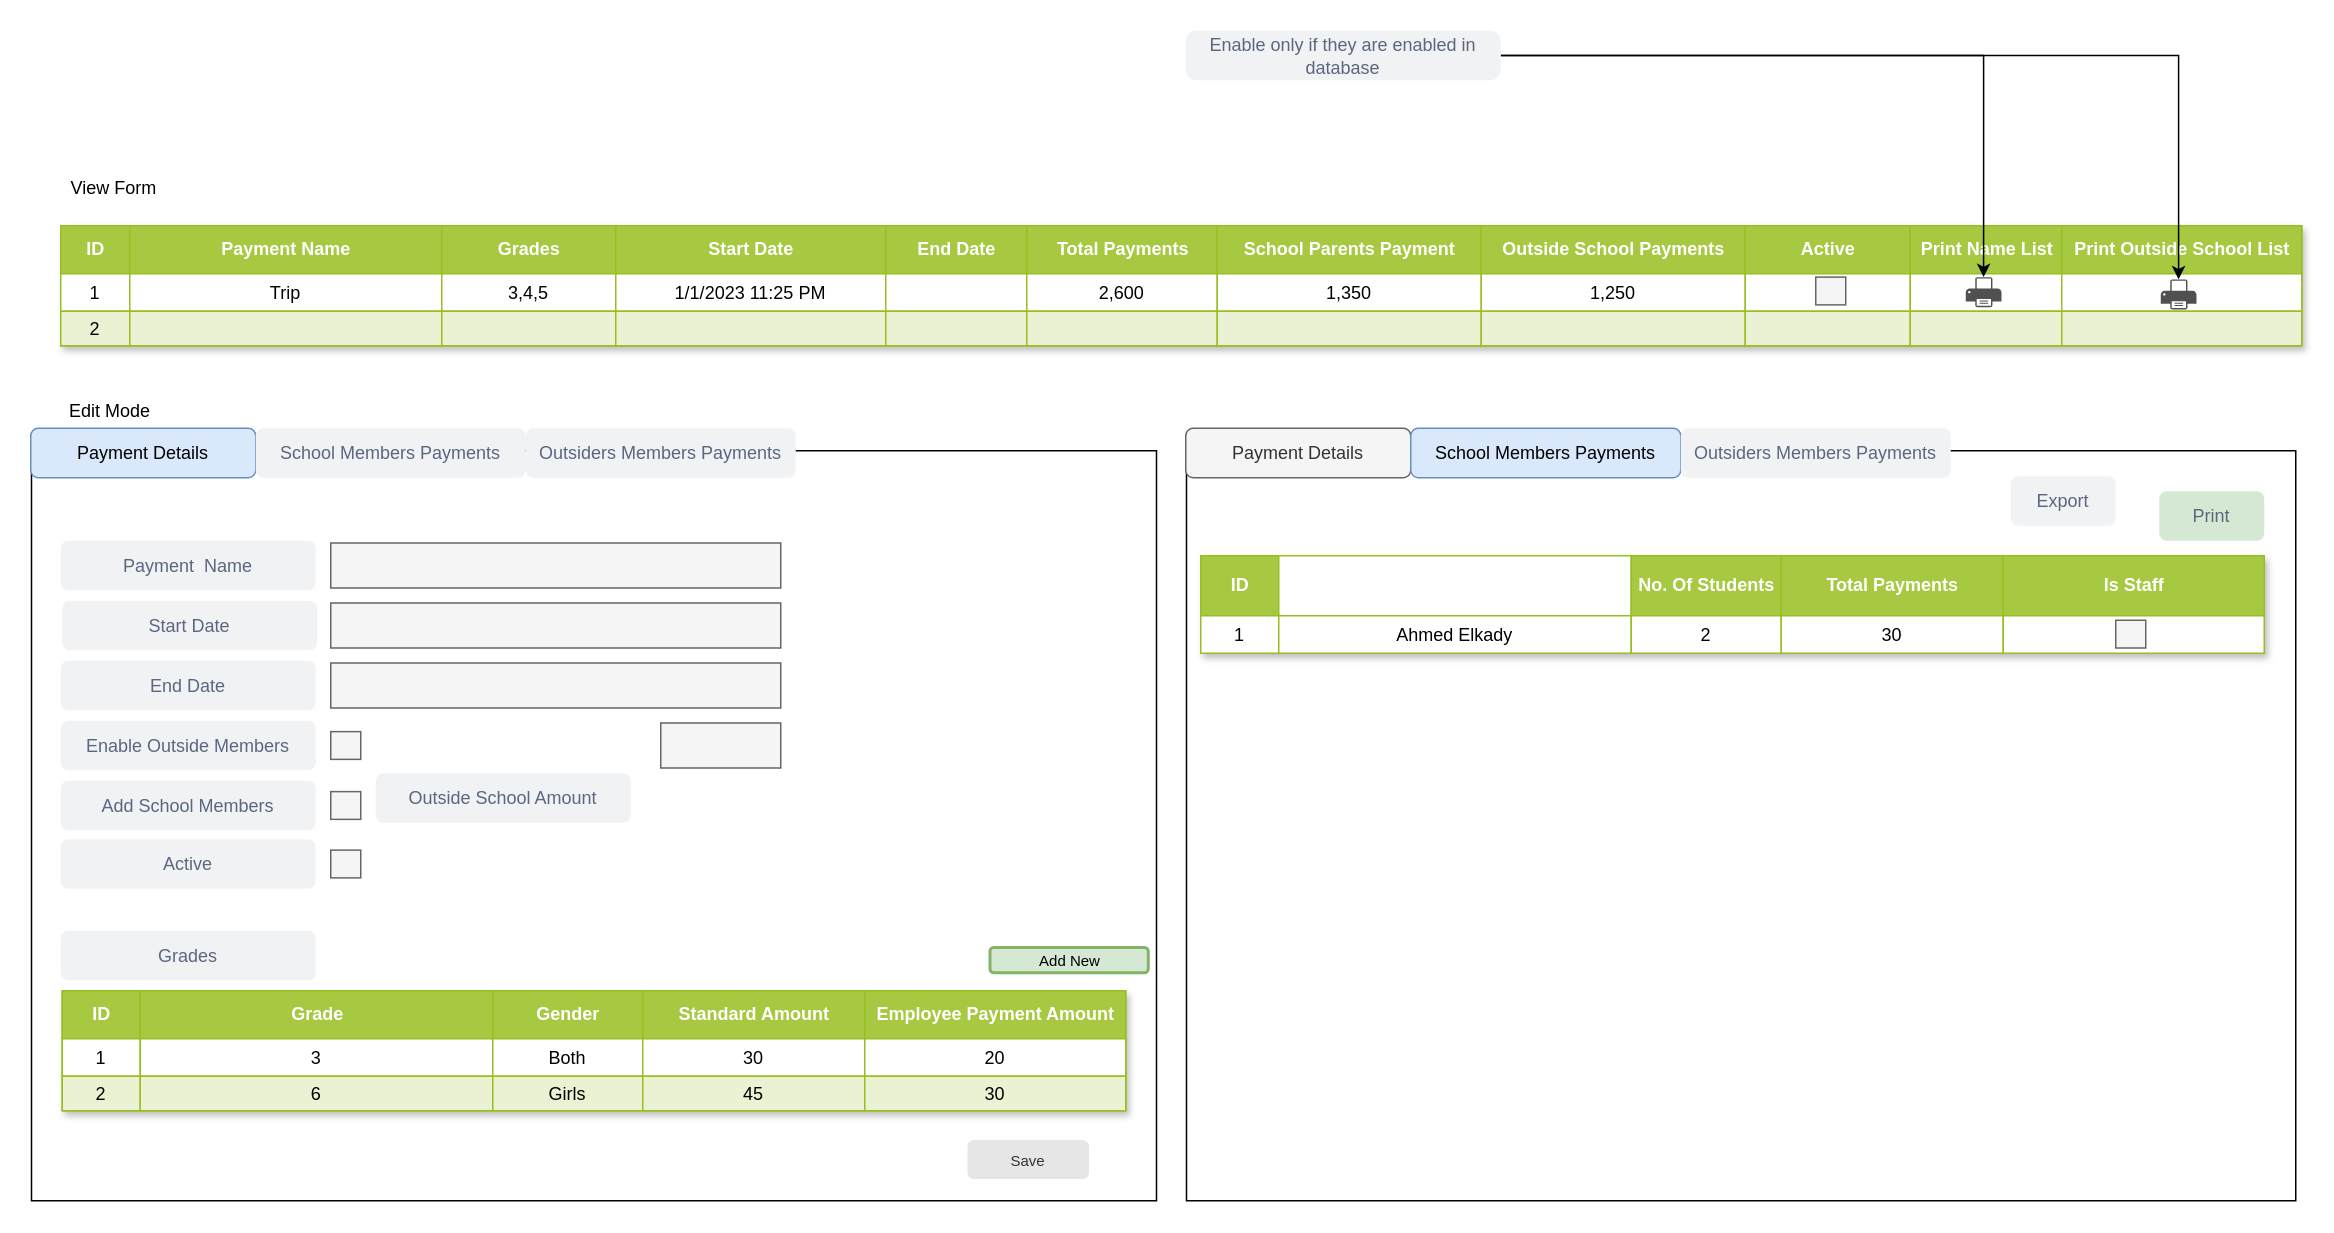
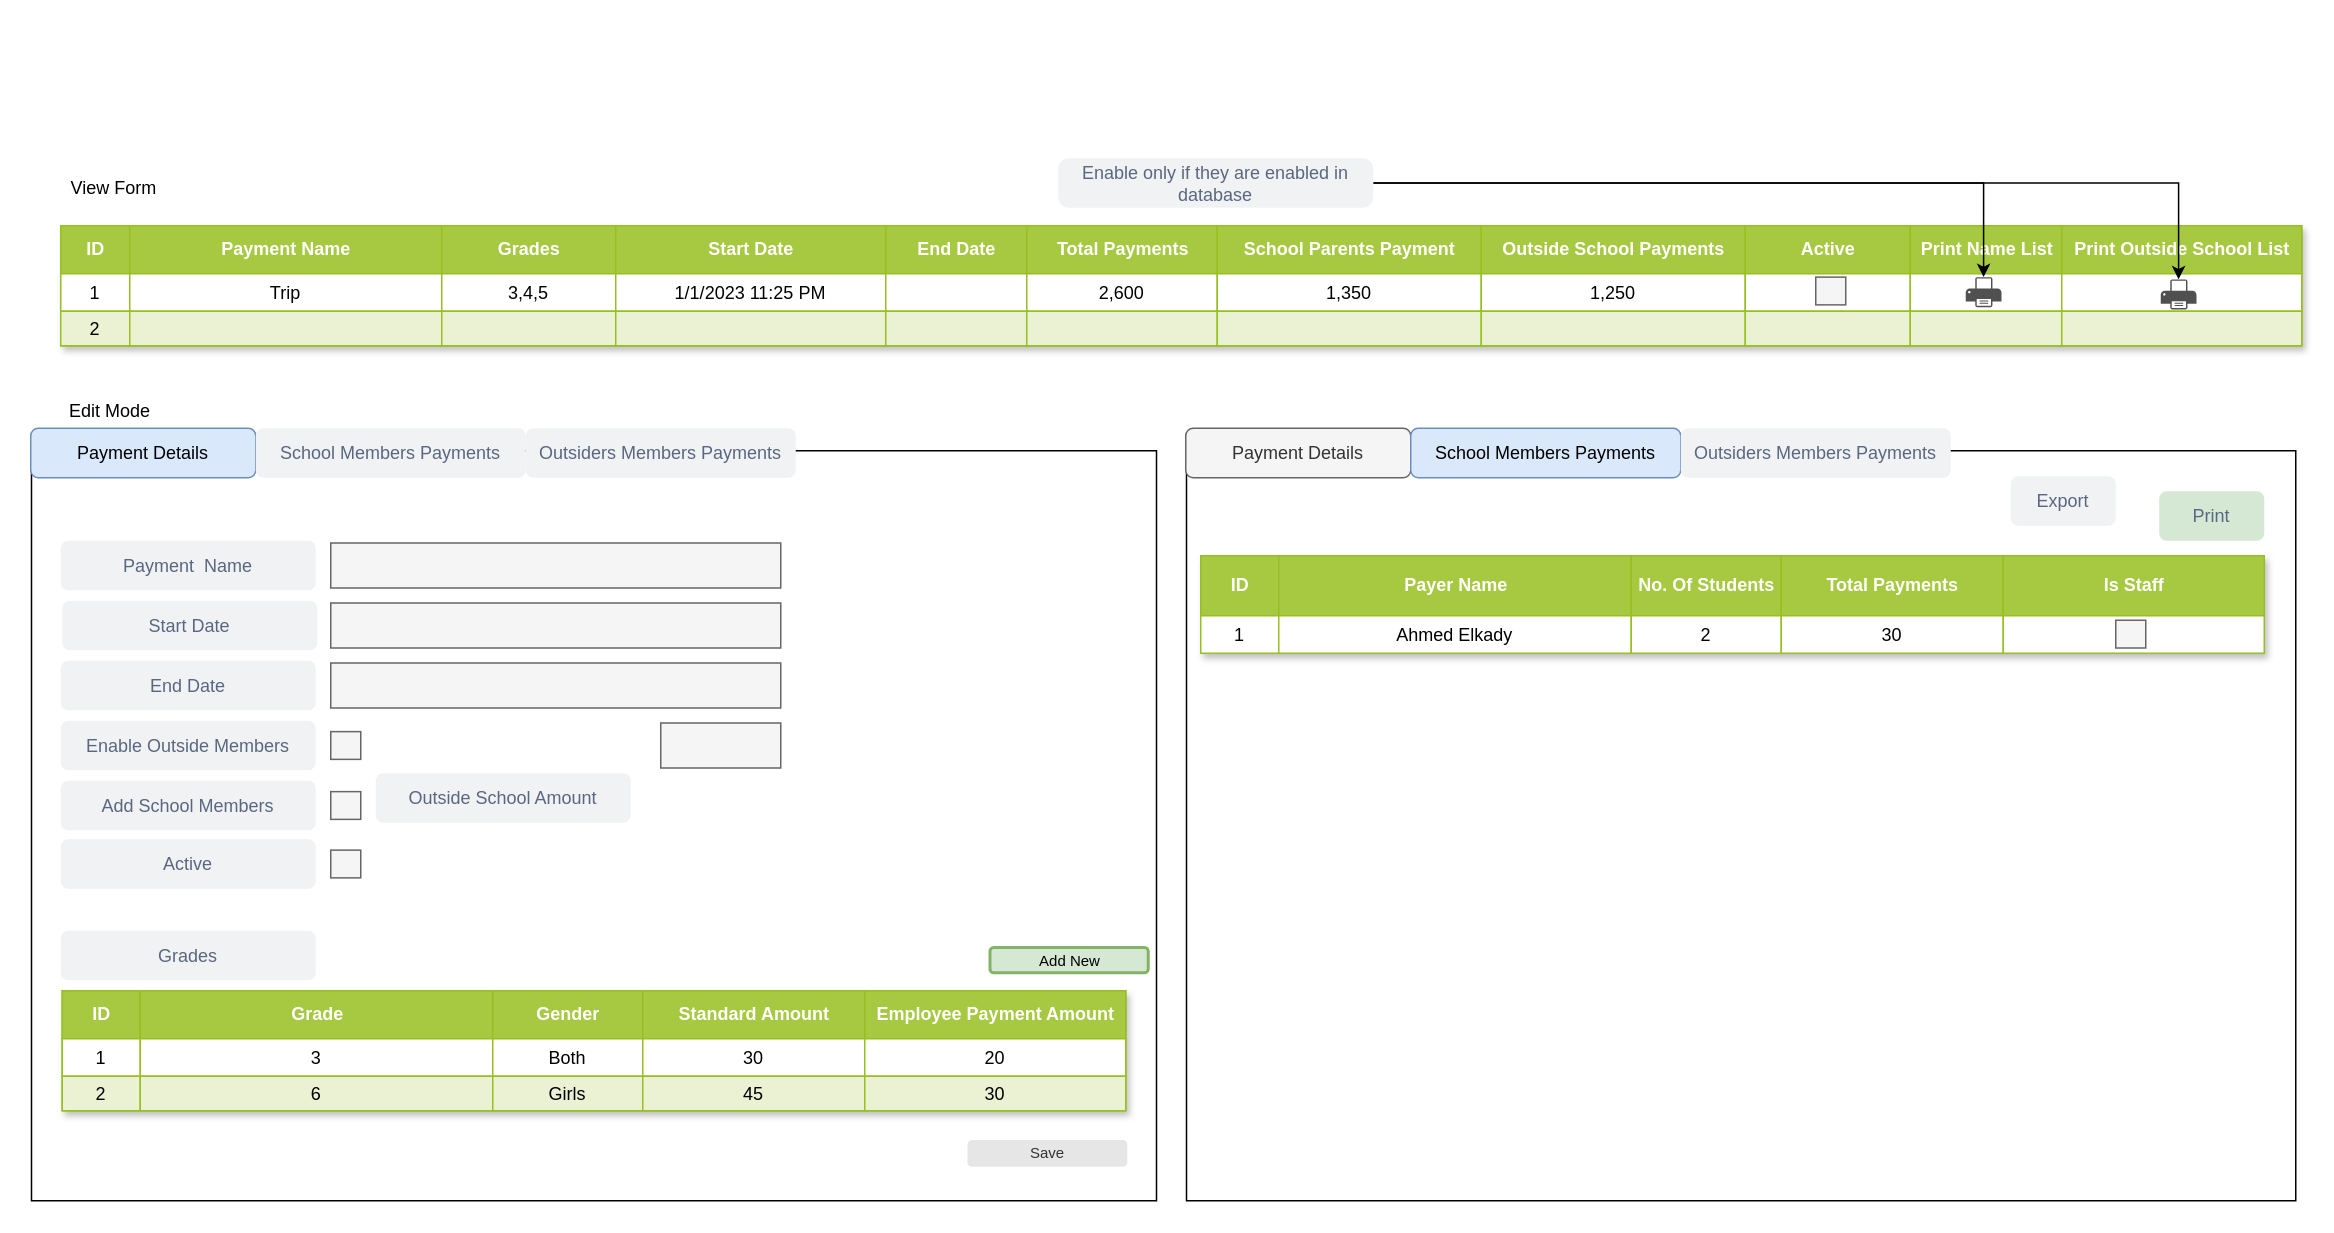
node "Enable only if they are enabled in database": moved (1343, 56) -> (1216, 183)
node "Payer Name": fillcolor #ffffff -> #a7c942
node "Save": size 120x38 -> 158x25
